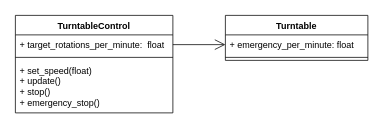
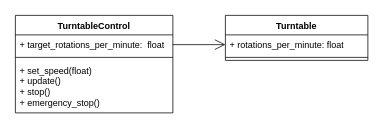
node "+ emergency_per_minute: float": label "+ emergency_per_minute: float" -> "+ rotations_per_minute: float"
